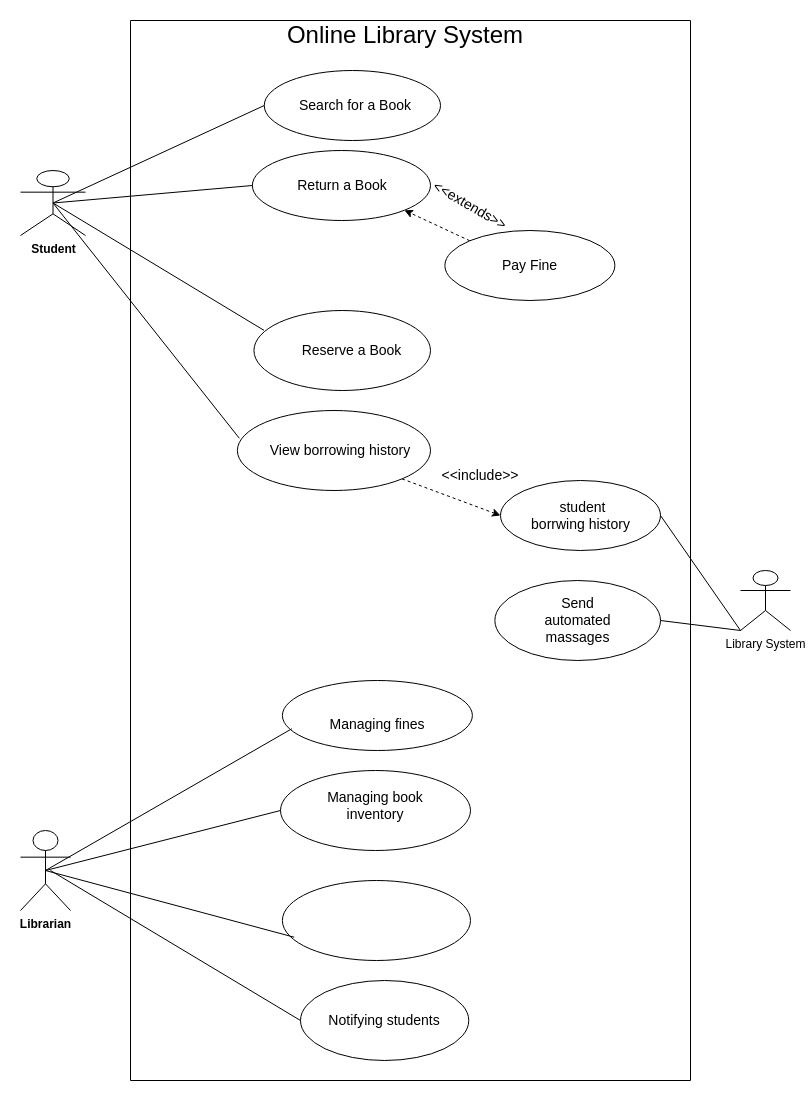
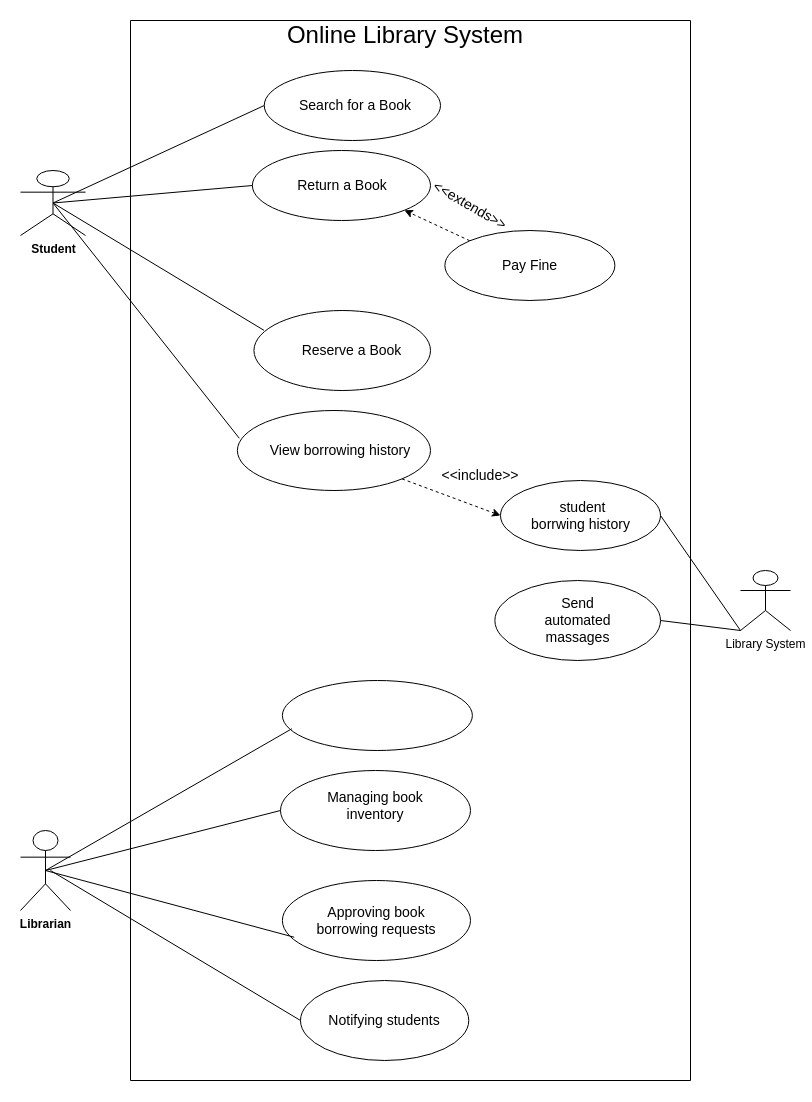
node "Managing fines": removed
node "Approving book borrowing requests": added
